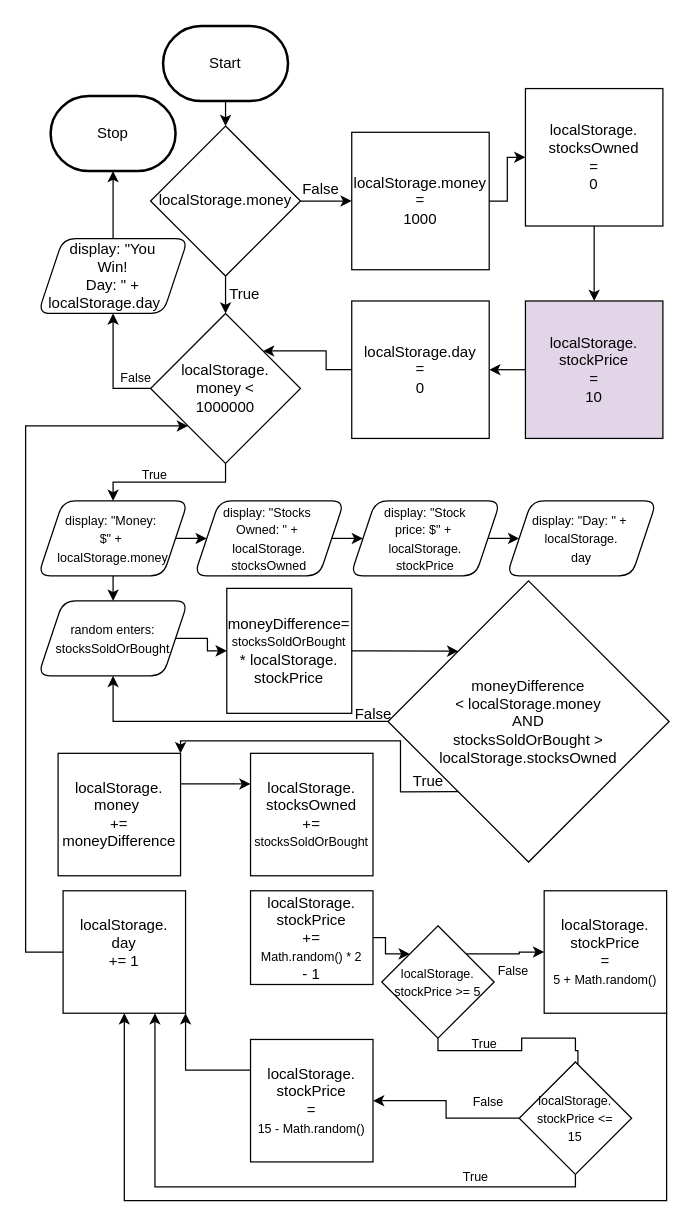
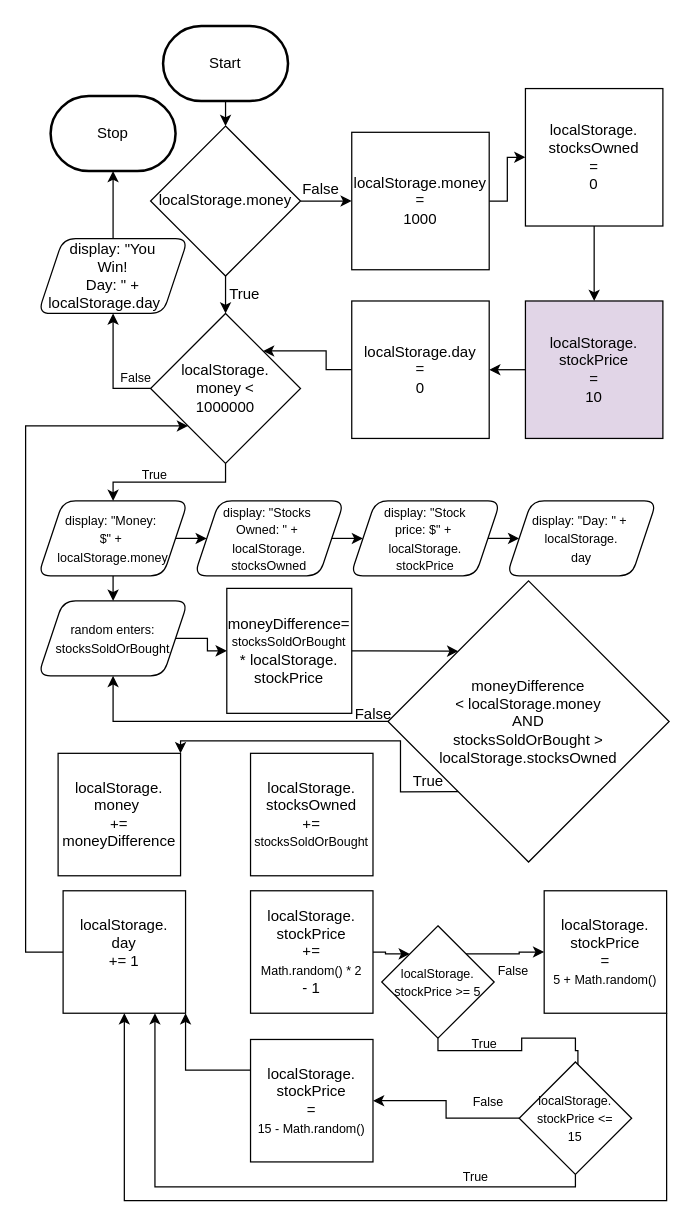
edge "localStorage. money += moneyDifference" -> "localStorage. stocksOwned += stocksSoldOrBought": removed
node "localStorage. stockPrice += Math.random() * 2 - 1": size 123x94 -> 123x123
